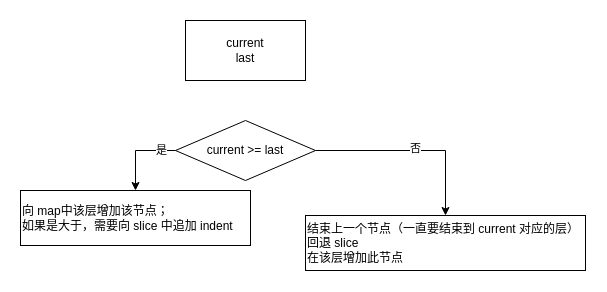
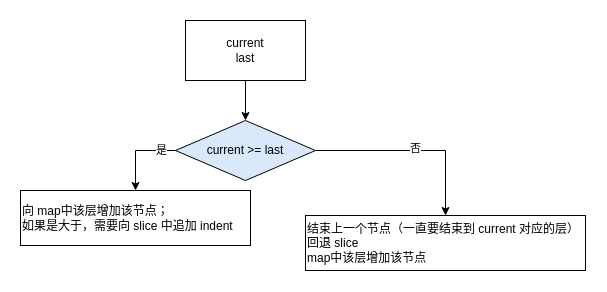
edge "current last" -> "current >= last": added
node "current >= last": fillcolor #ffffff -> #dae8fc
node "结束上一个节点（一直要结束到 current 对应的层） 回退 slice 在该层增加此节点": label "结束上一个节点（一直要结束到 current 对应的层） 回退 slice 在该层增加此节点" -> "结束上一个节点（一直要结束到 current 对应的层） 回退 slice map中该层增加该节点"
